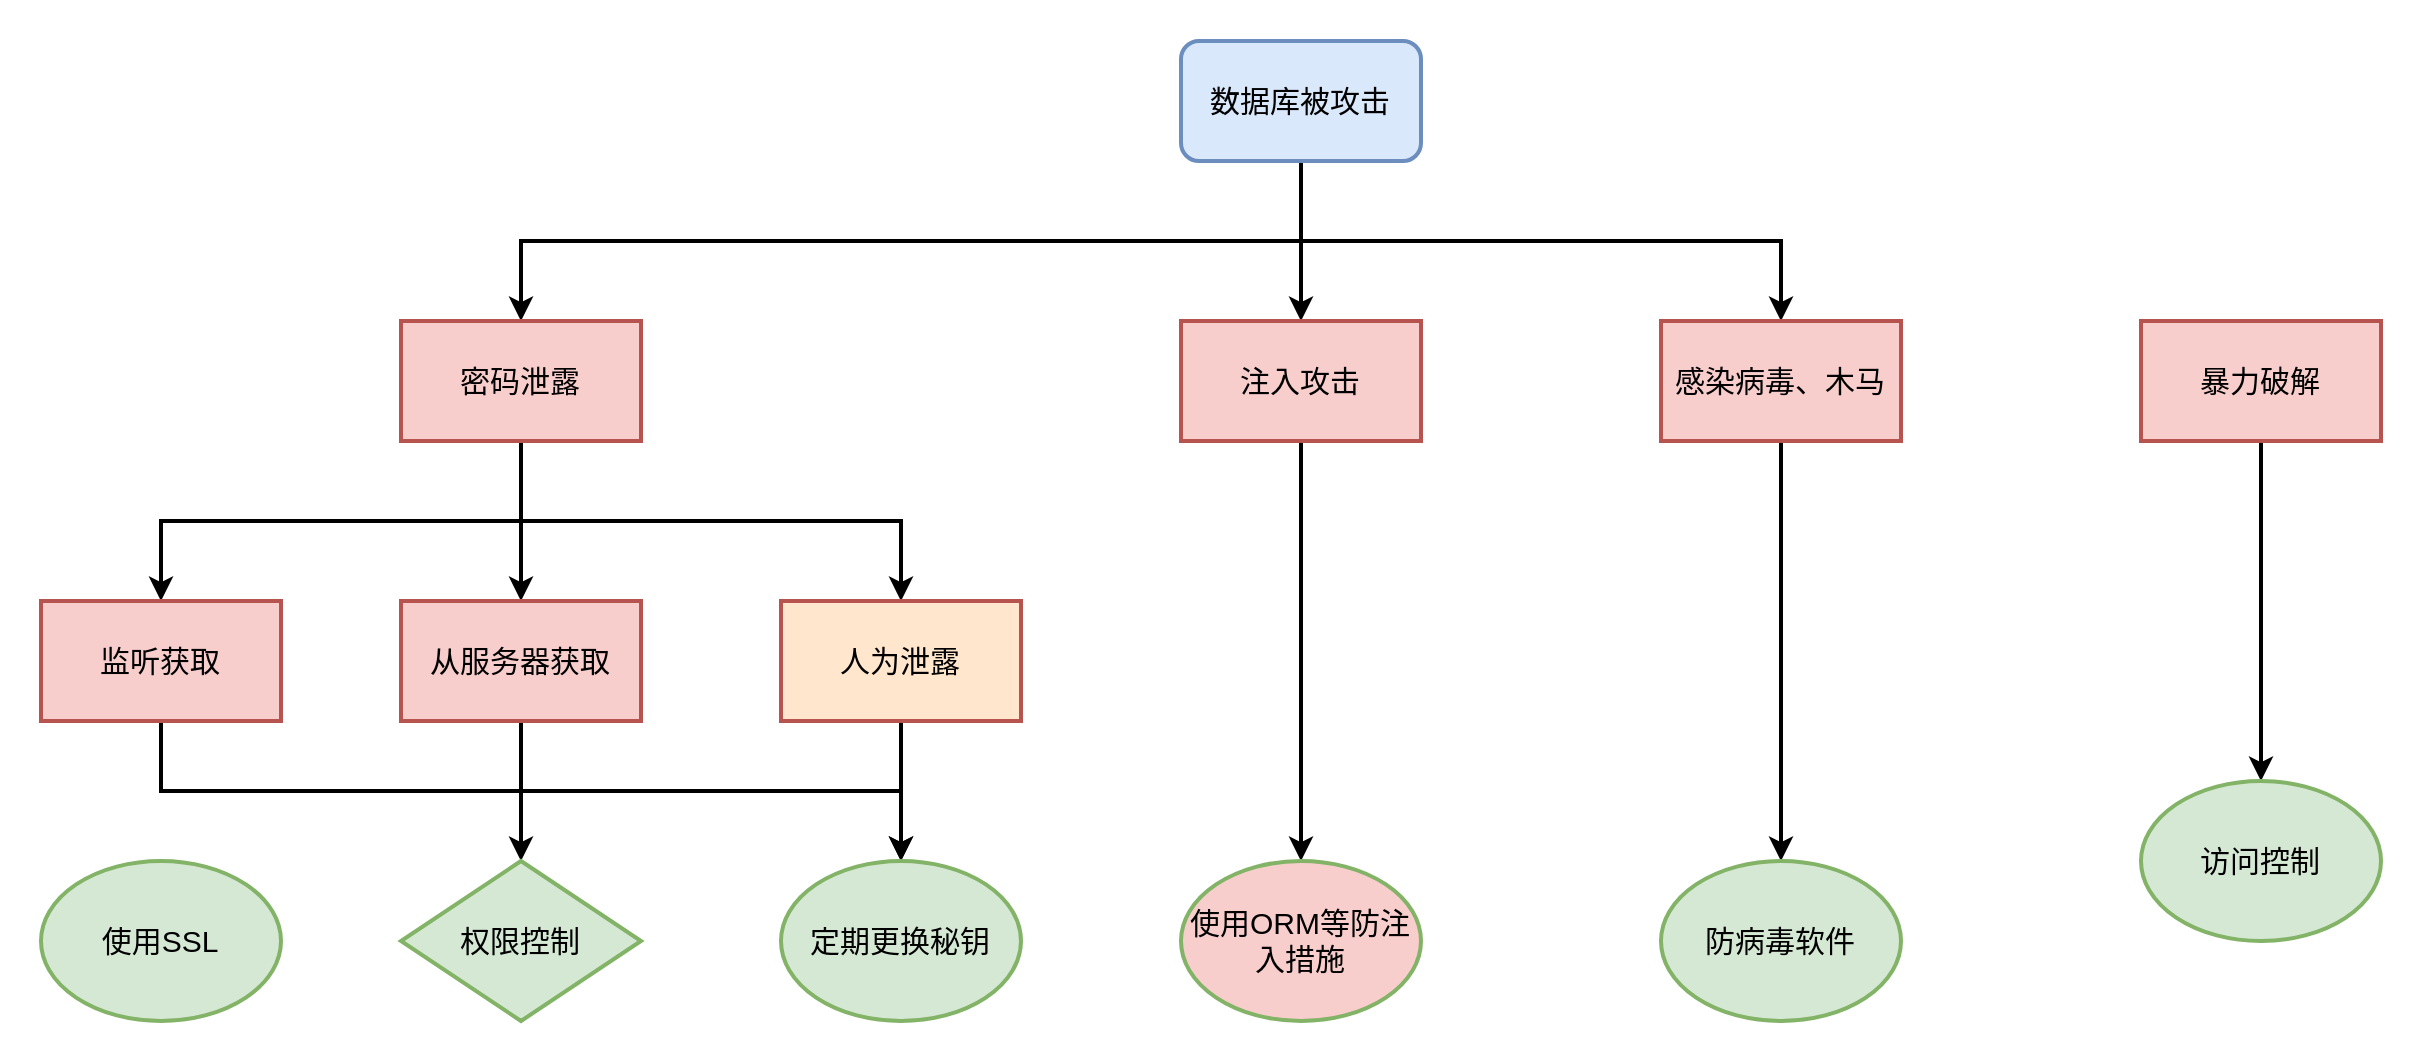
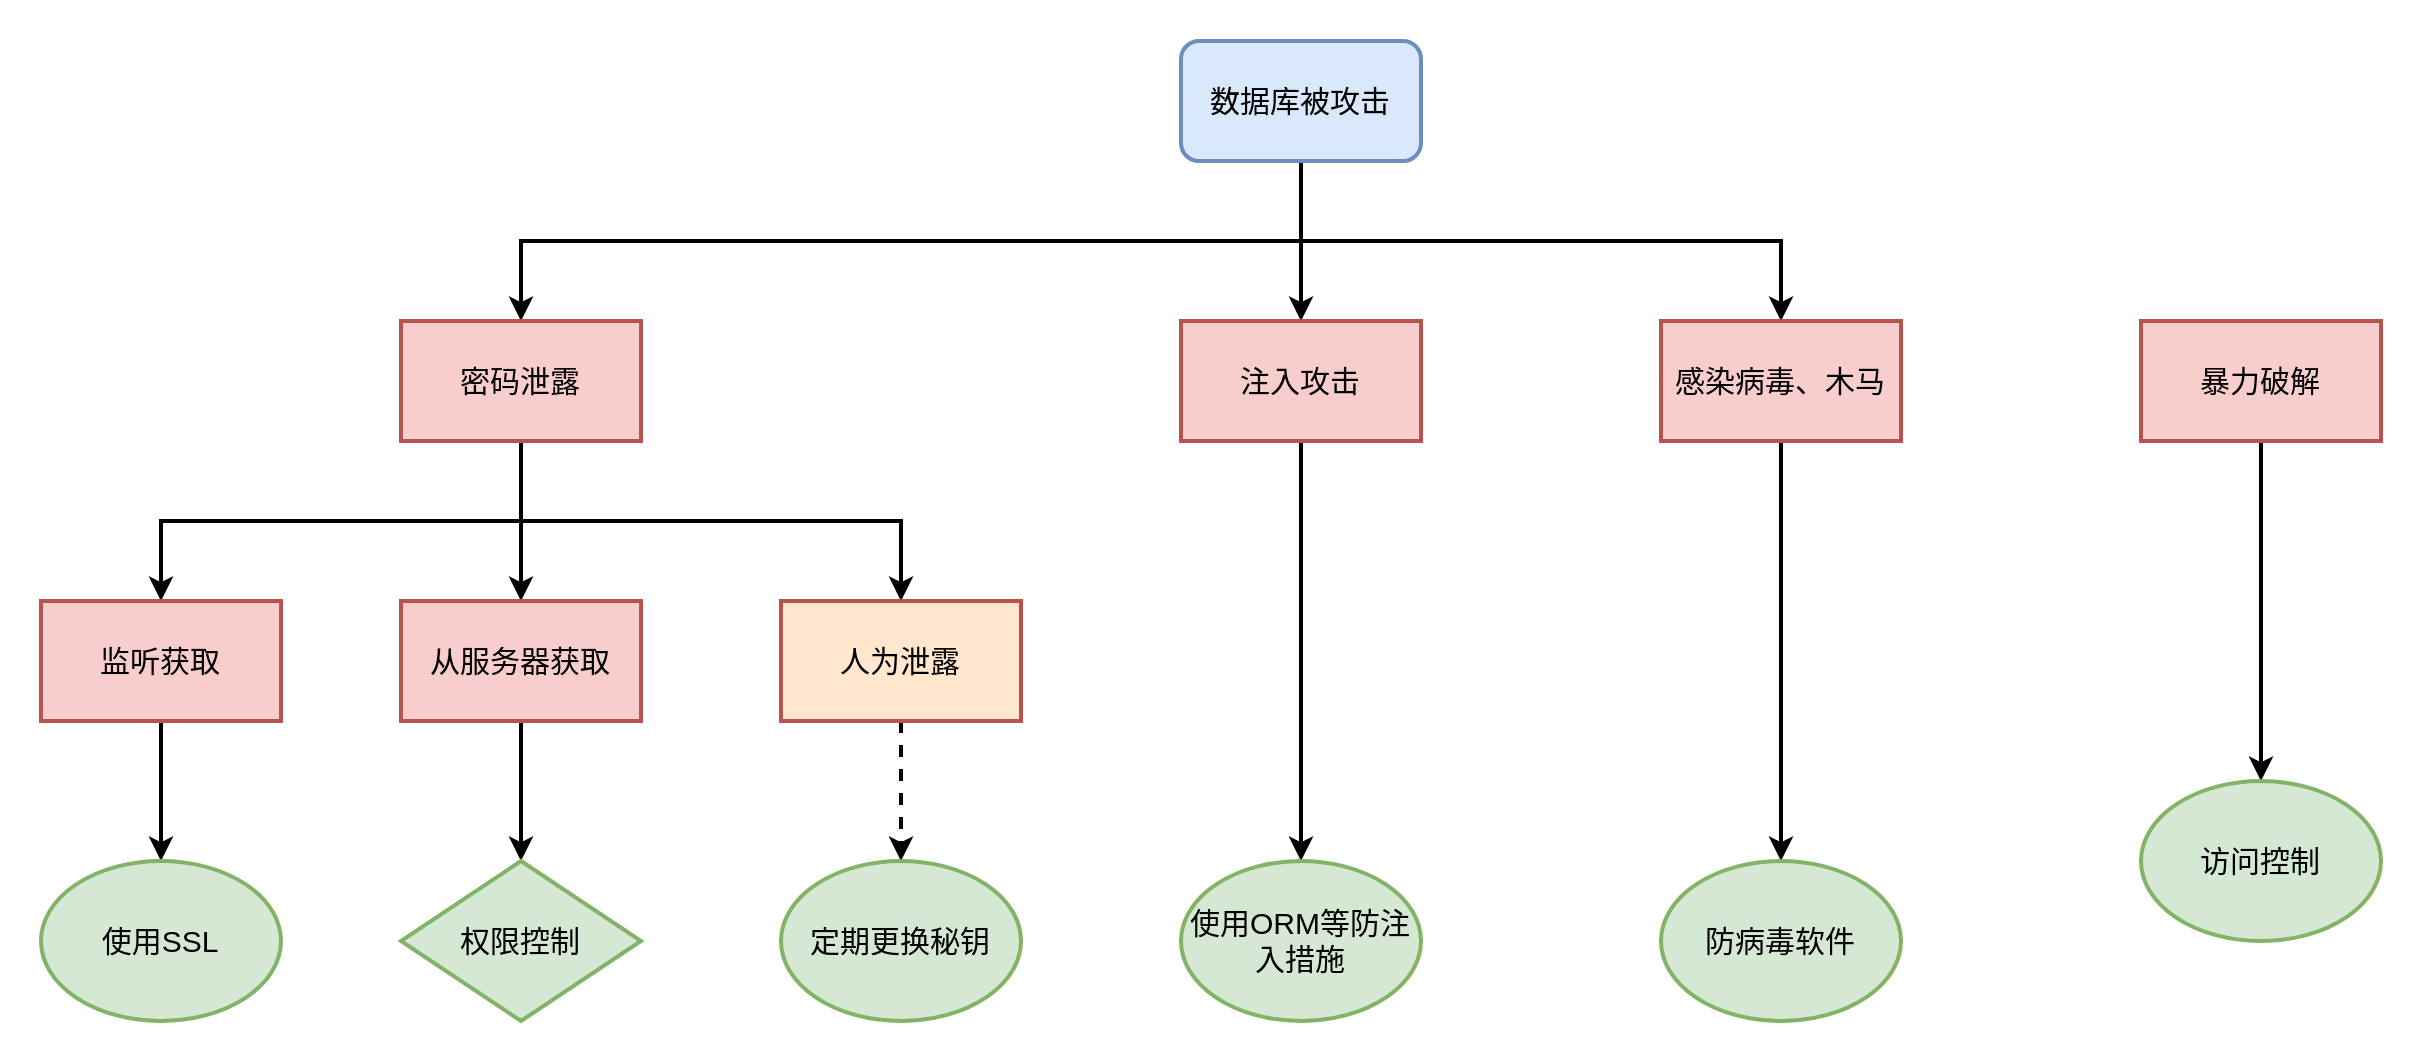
edge "人为泄露" -> "定期更换秘钥": style solid -> dashed
edge "监听获取" -> "定期更换秘钥": now "监听获取" -> "使用SSL"
node "使用ORM等防注入措施": fillcolor #f8cecc -> #d5e8d4
